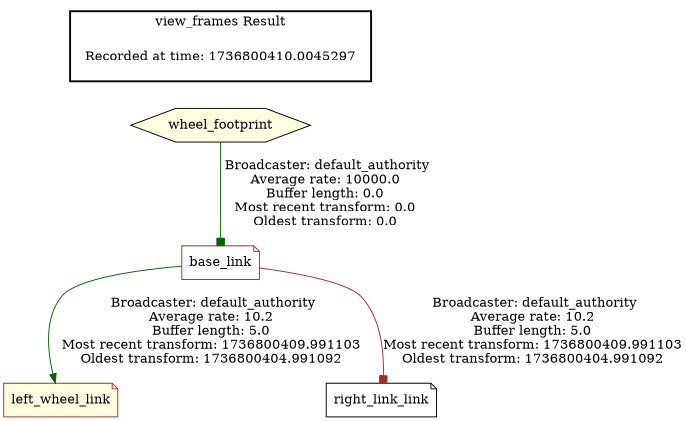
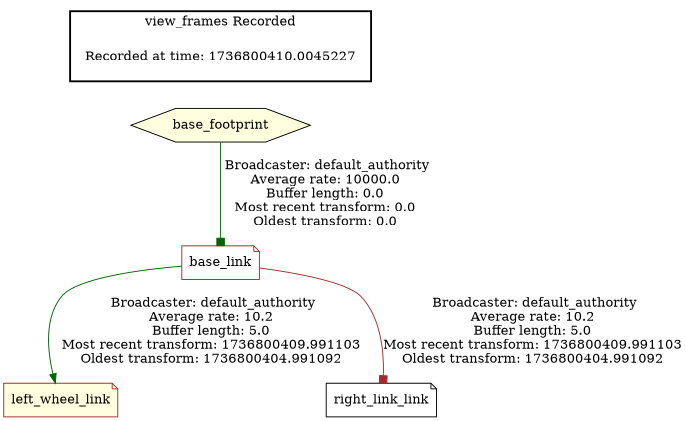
cluster "view_frames Result": label "view_frames Result" -> "view_frames Recorded"
node "Recorded at time: 1736800410.0045297": label "Recorded at time: 1736800410.0045297" -> "Recorded at time: 1736800410.0045227"
node "wheel_footprint": label "wheel_footprint" -> "base_footprint"
